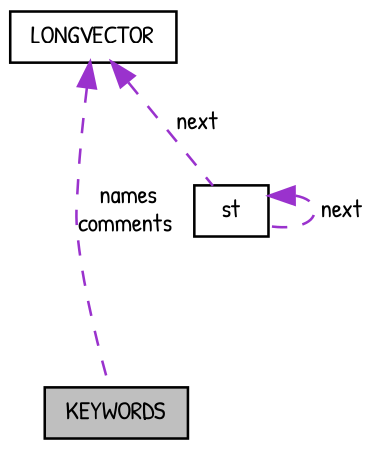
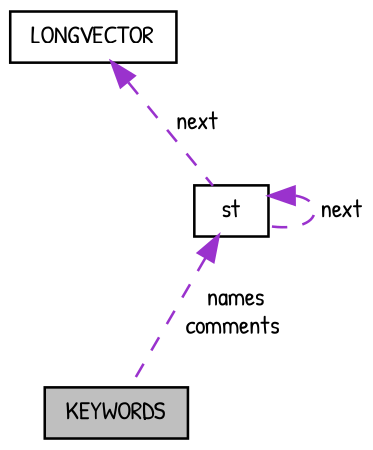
edge "KEYWORDS" -> "LONGVECTOR": now "KEYWORDS" -> "st"
